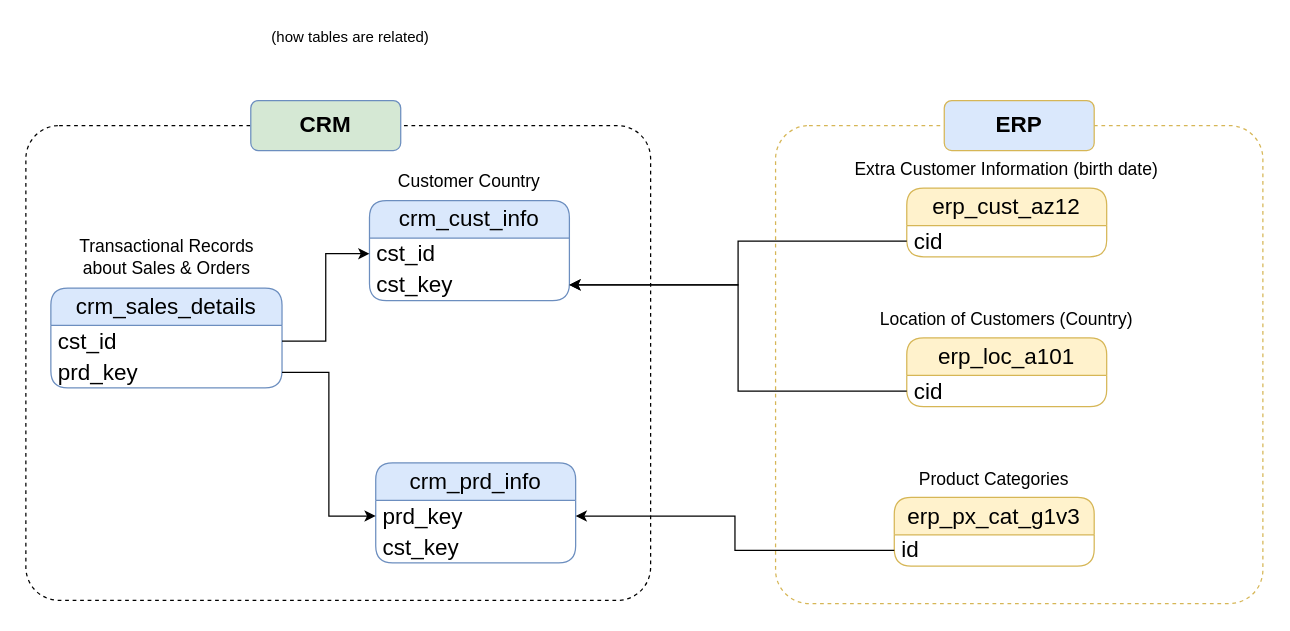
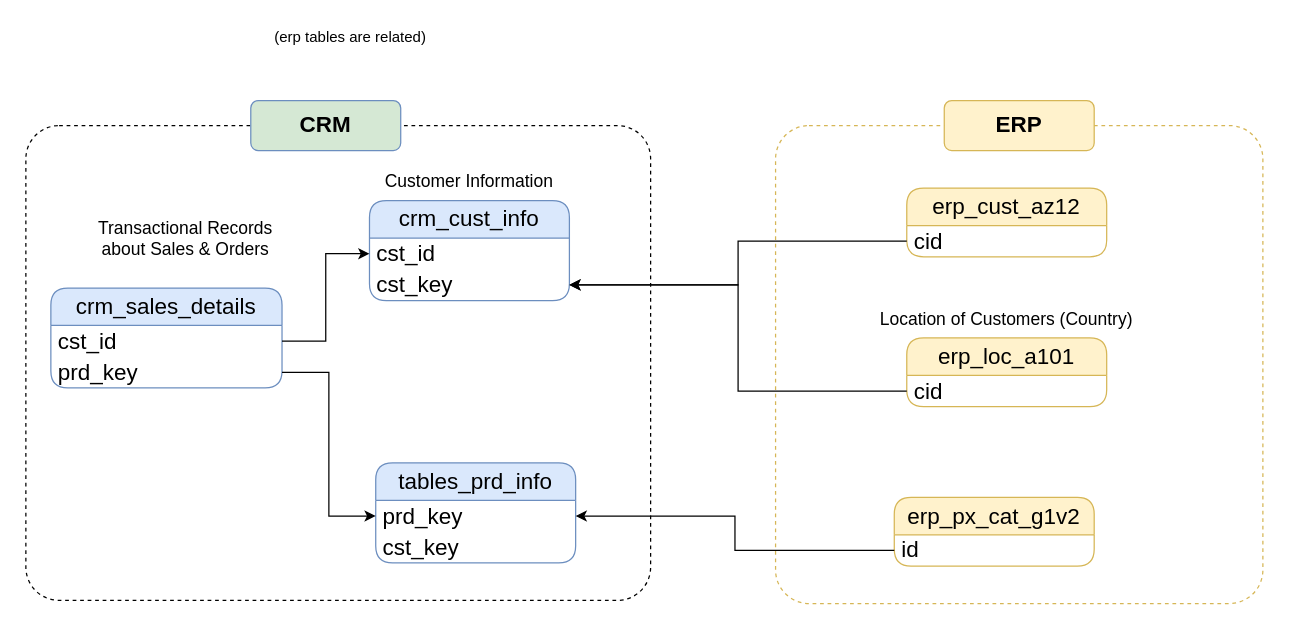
node "(how tables are related)": label "(how tables are related)" -> "(erp tables are related)"
node "ERP": fillcolor #dae8fc -> #fff2cc
node "Extra Customer Information (birth date)": removed
node "Customer Country": label "Customer Country" -> "Customer Information"
node "Transactional Records about Sales & Orders": moved (166, 257) -> (185, 238)
node "Product Categories": removed
node "crm_prd_info": label "crm_prd_info" -> "tables_prd_info"
node "erp_px_cat_g1v3": label "erp_px_cat_g1v3" -> "erp_px_cat_g1v2"
